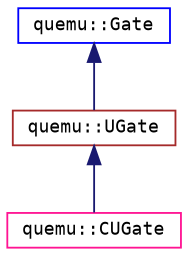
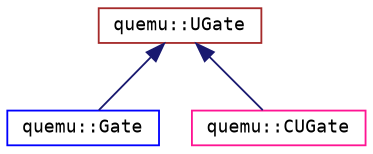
edge "quemu::UGate" -> "quemu::Gate": reversed
